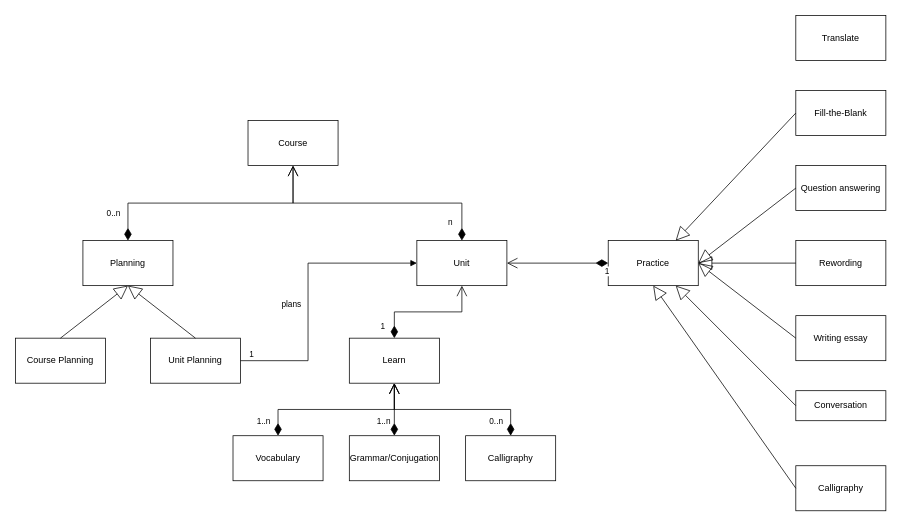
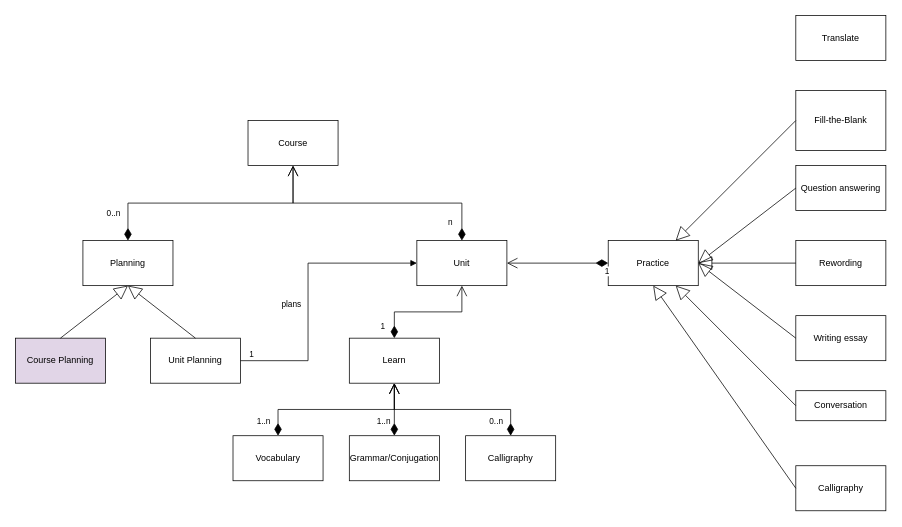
node "Fill-the-Blank": size 90x45 -> 90x60
node "Course Planning": fillcolor #ffffff -> #e1d5e7
